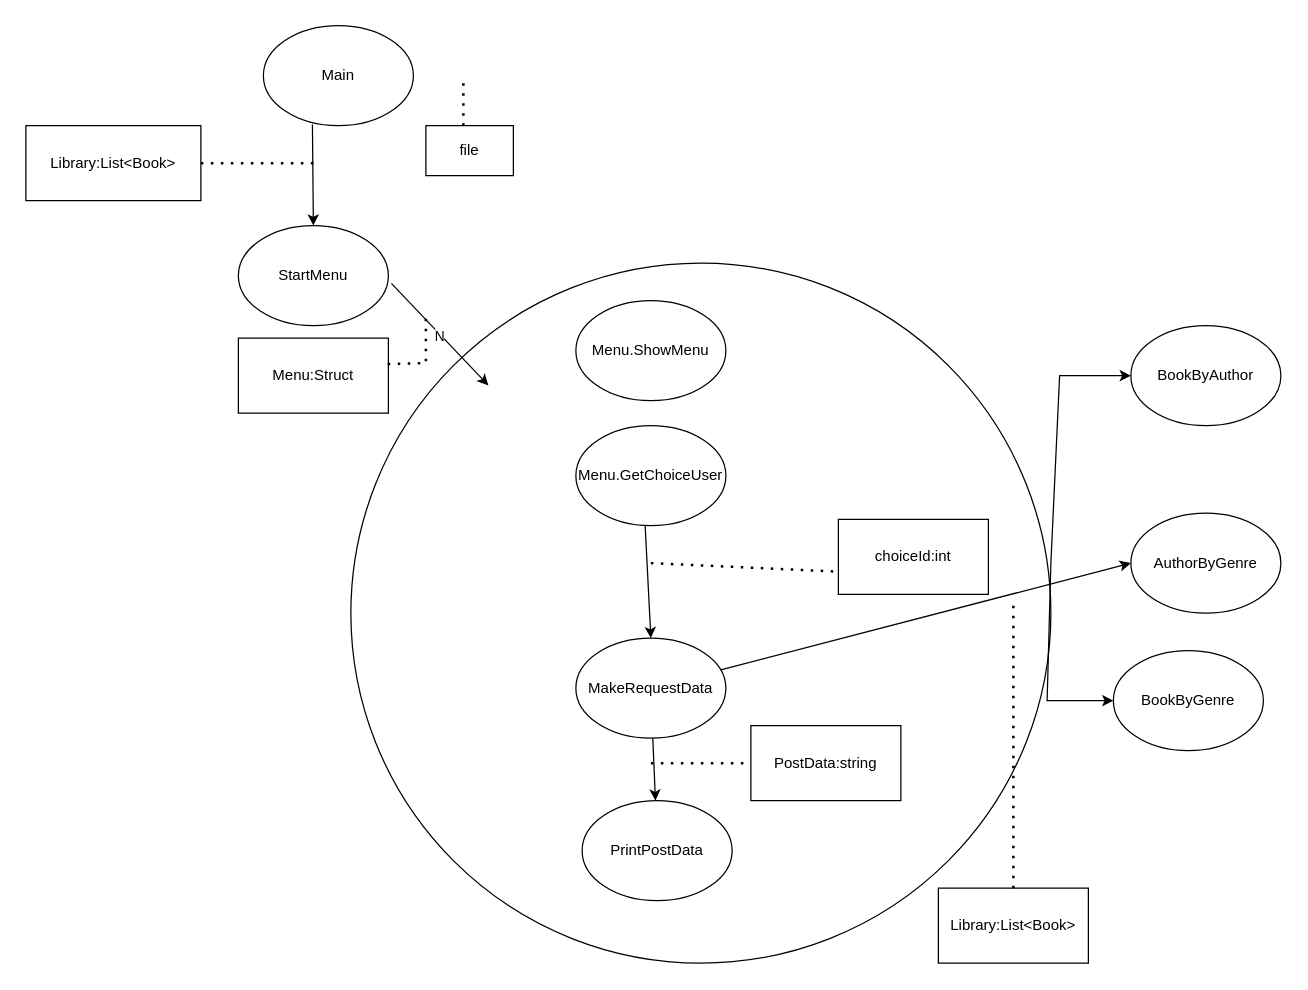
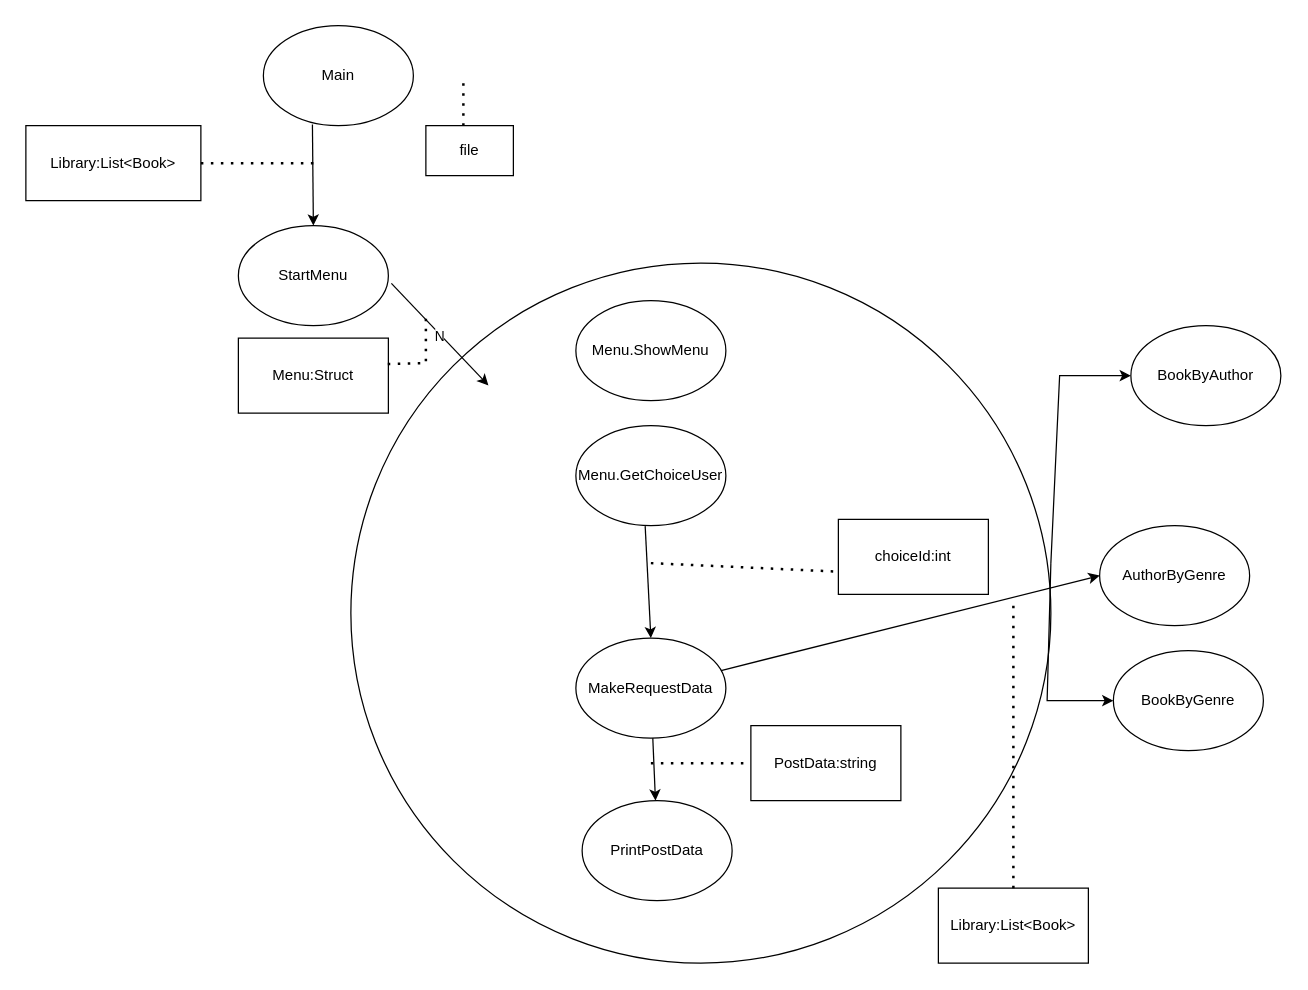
node "AuthorByGenre": moved (1206, 563) -> (1174, 576)
